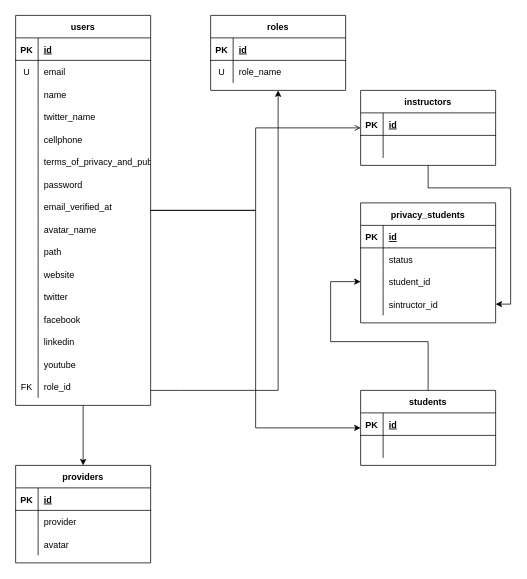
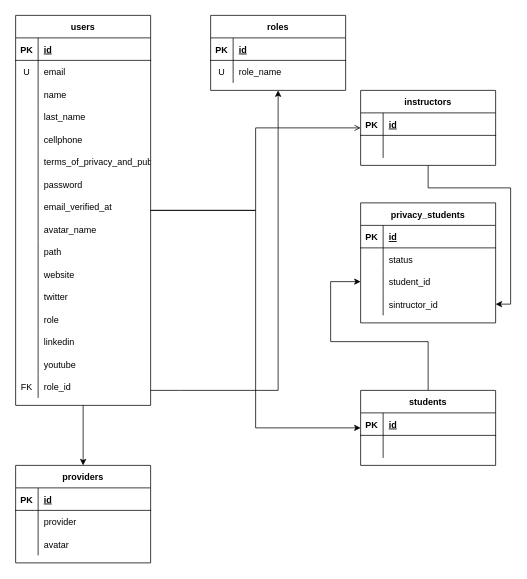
node "twitter_name": label "twitter_name" -> "last_name"
node "facebook": label "facebook" -> "role"
